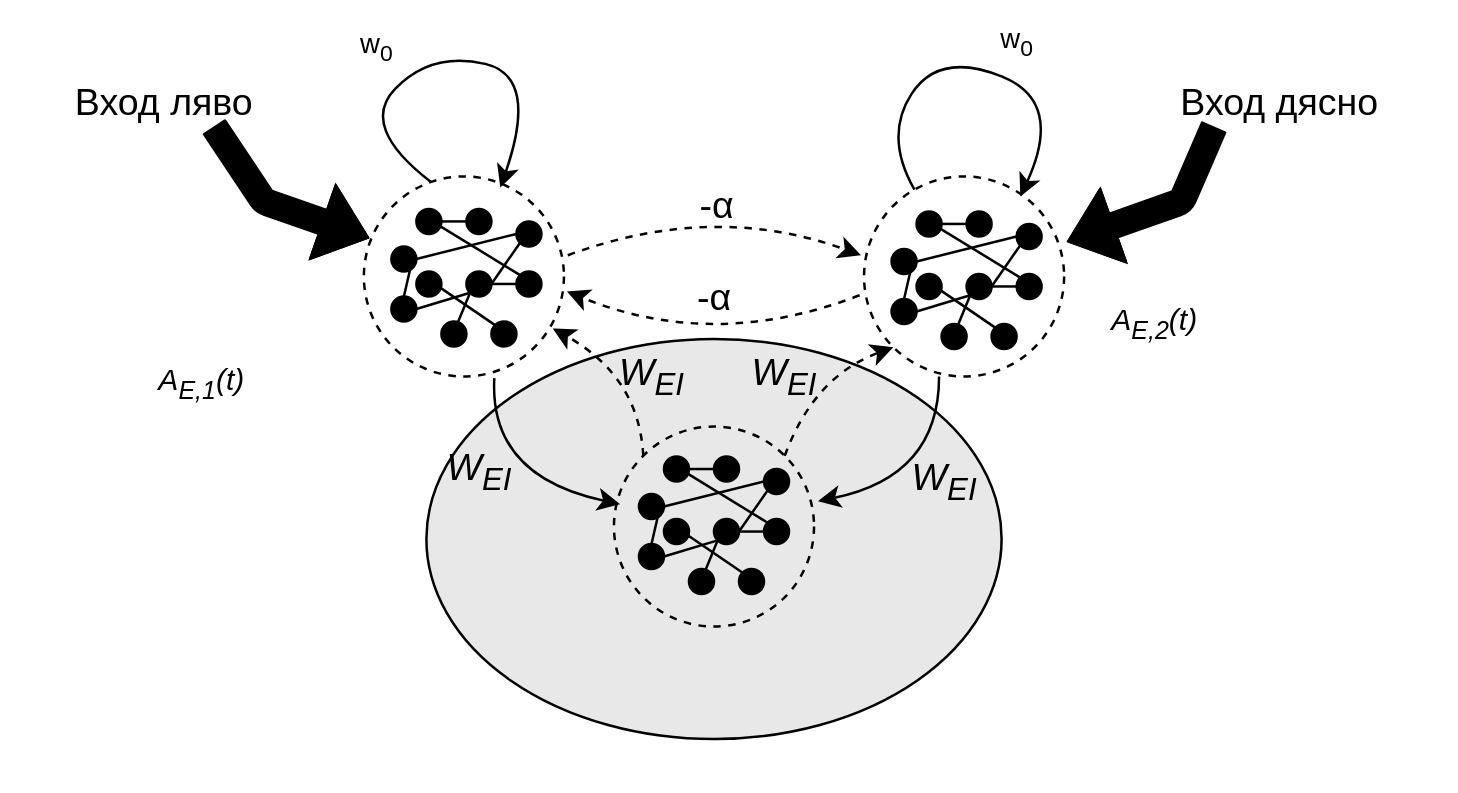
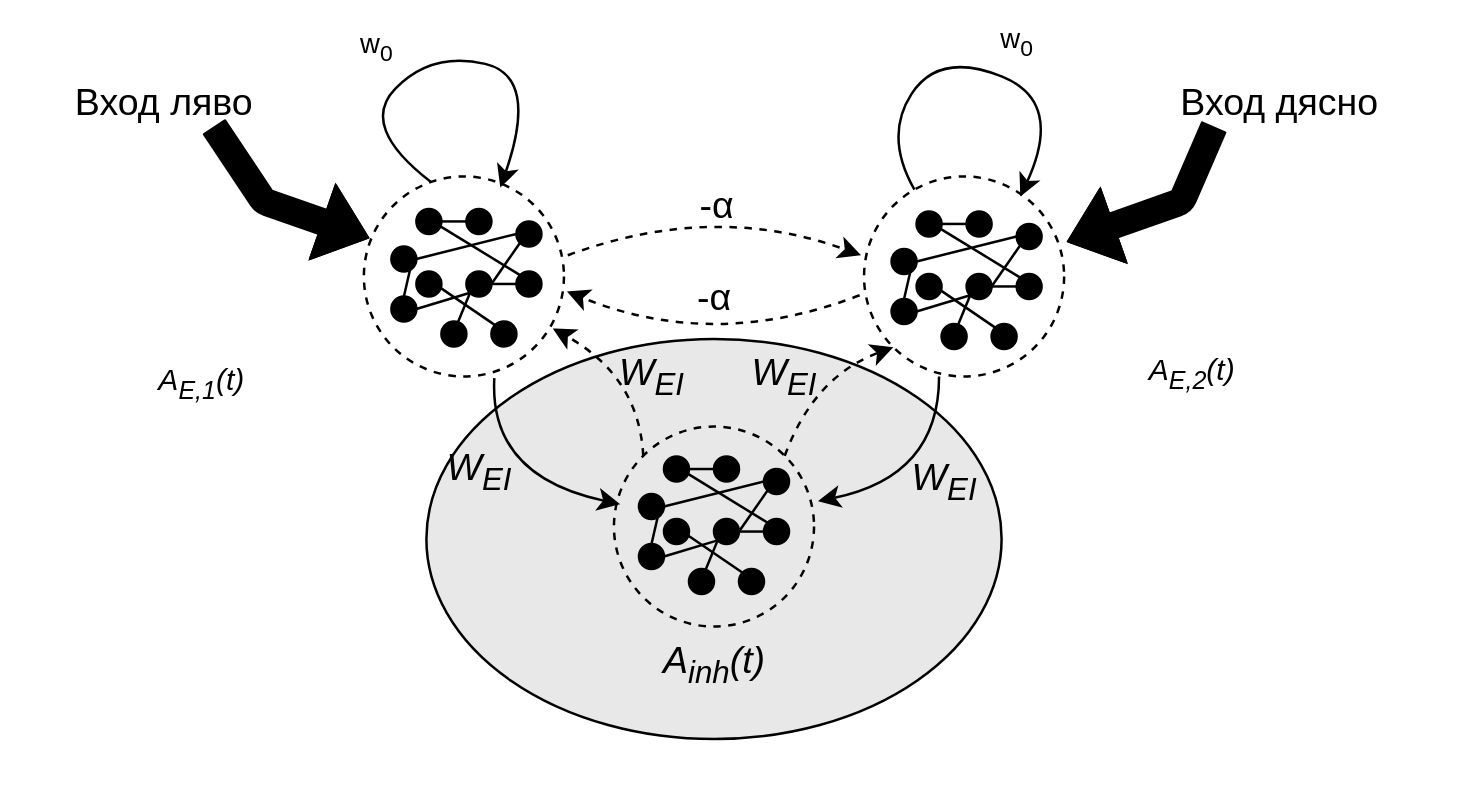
node "AE,2(t)": moved (1154, 324) -> (1191, 374)
node "Ainh(t)": added
